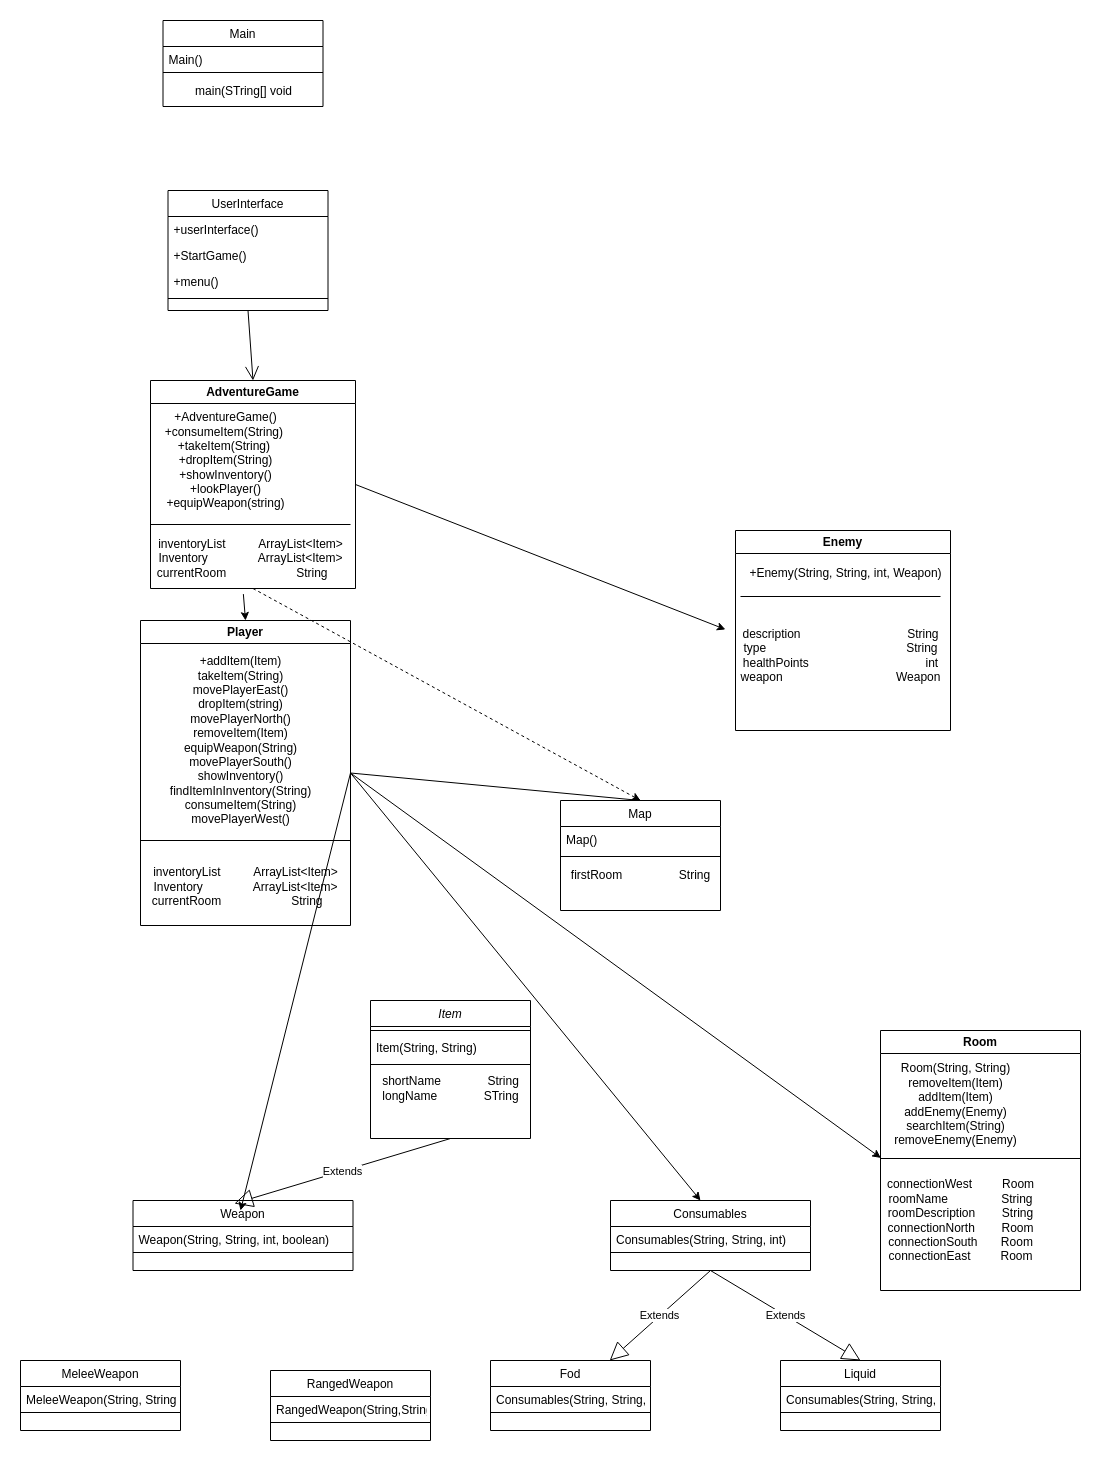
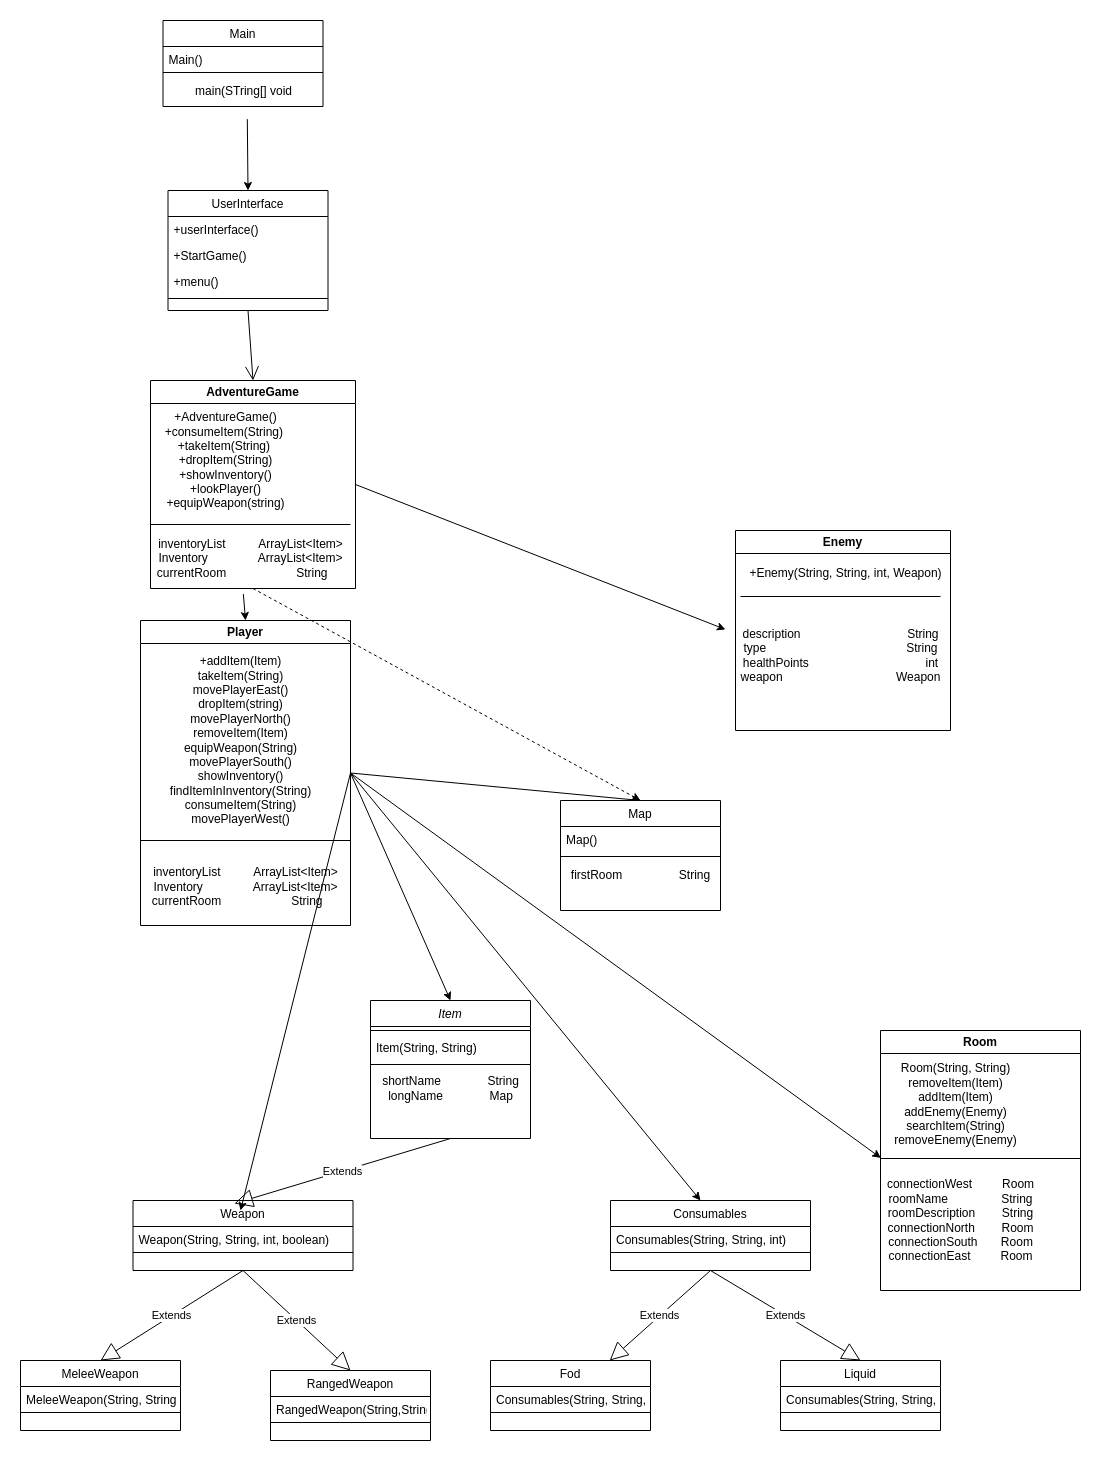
edge "main(STring[] void" -> "UserInterface": added
edge "Player" -> "Map": arrowhead diamond -> classic
edge "Player" -> "Item": added
node "shortName String longName STring": label "shortName String longName STring" -> "shortName String longName Map"
edge "Weapon" -> "MeleeWeapon": added, label "Extends"
edge "Weapon" -> "RangedWeapon": added, label "Extends"
